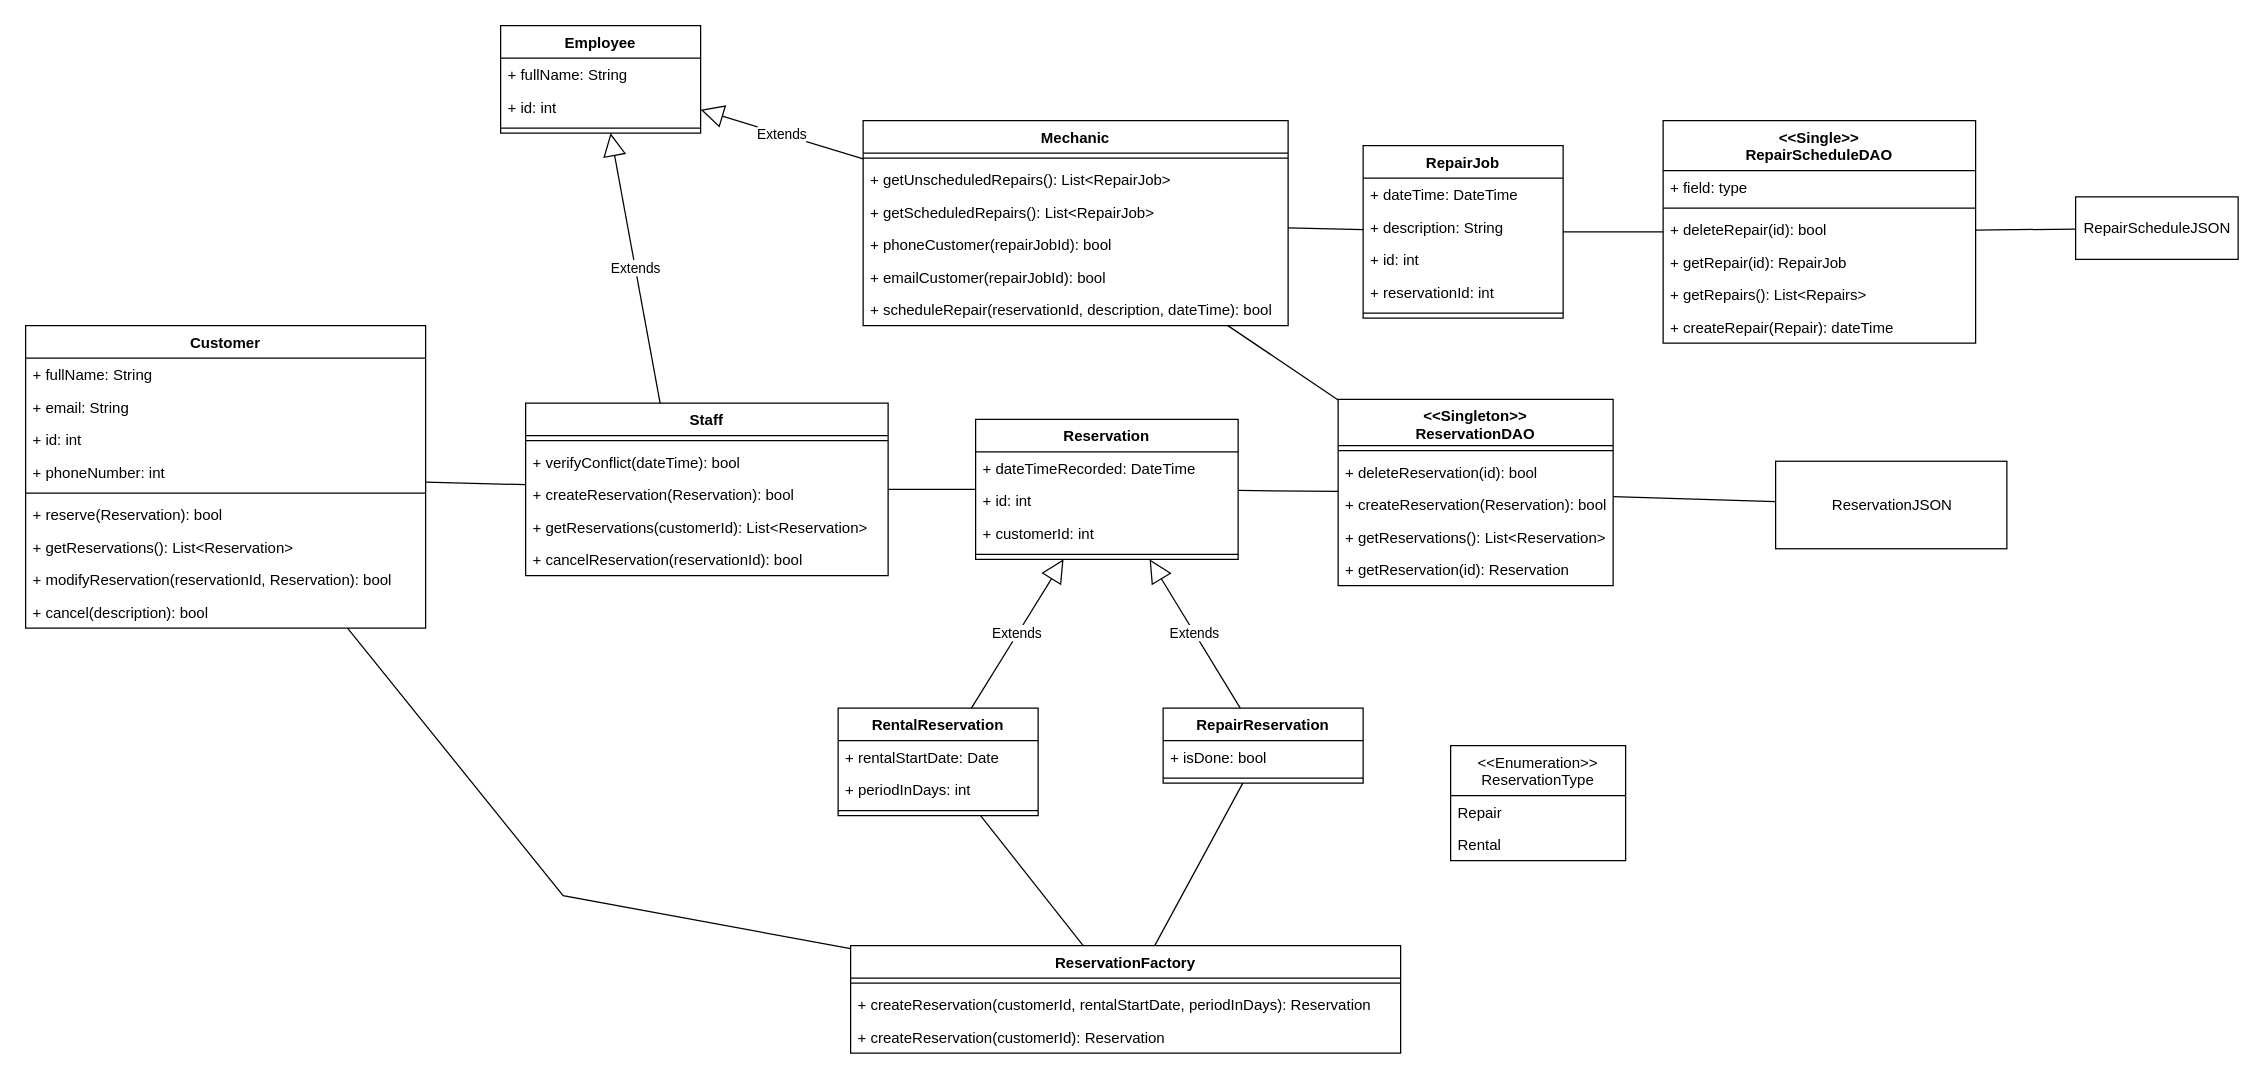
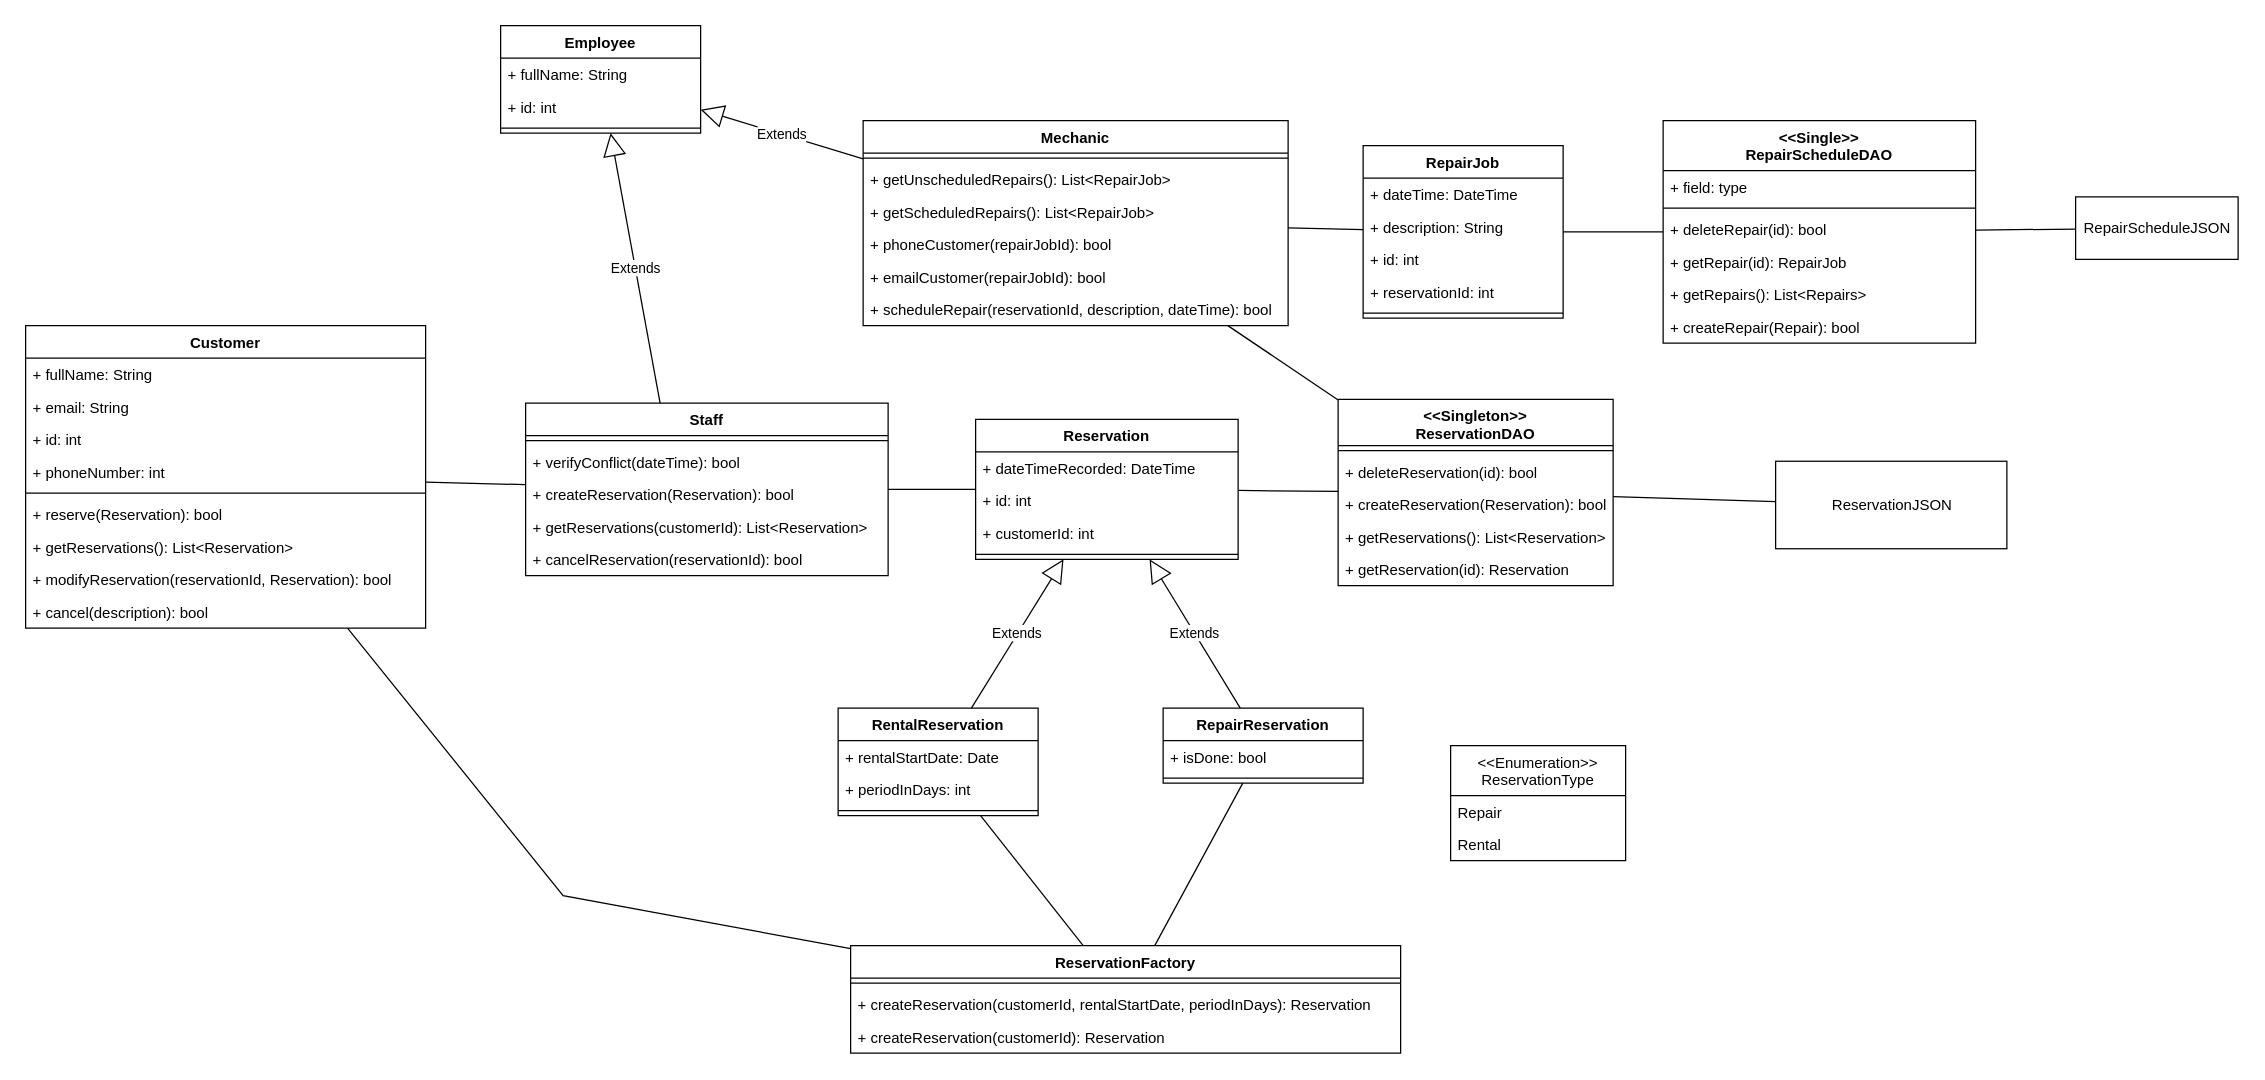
node "+ createRepair(Repair): dateTime": label "+ createRepair(Repair): dateTime" -> "+ createRepair(Repair): bool"
